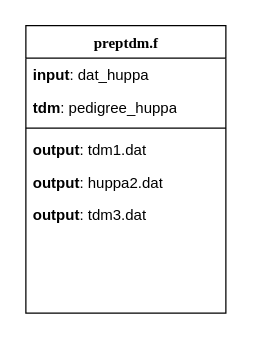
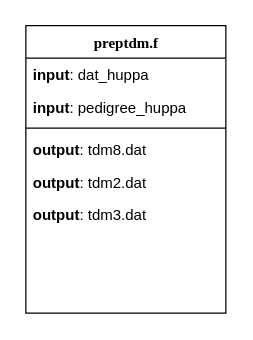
node "tdm: pedigree_huppa": label "tdm: pedigree_huppa" -> "input: pedigree_huppa"
node "output: tdm1.dat": label "output: tdm1.dat" -> "output: tdm8.dat"
node "output: huppa2.dat": label "output: huppa2.dat" -> "output: tdm2.dat"
